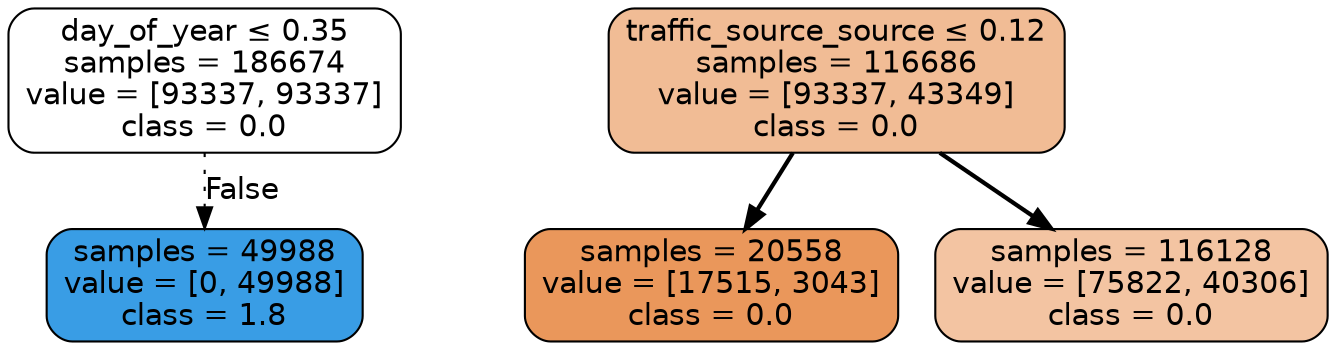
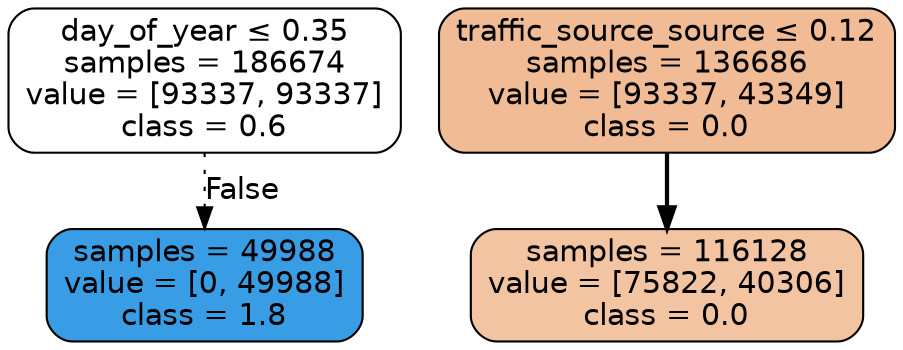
node "traffic_source_source ≤ 0.12": text "samples = 116686" -> "samples = 136686"
node "day_of_year ≤ 0.35": text "class = 0.0" -> "class = 0.6"
node "samples = 20558": removed
